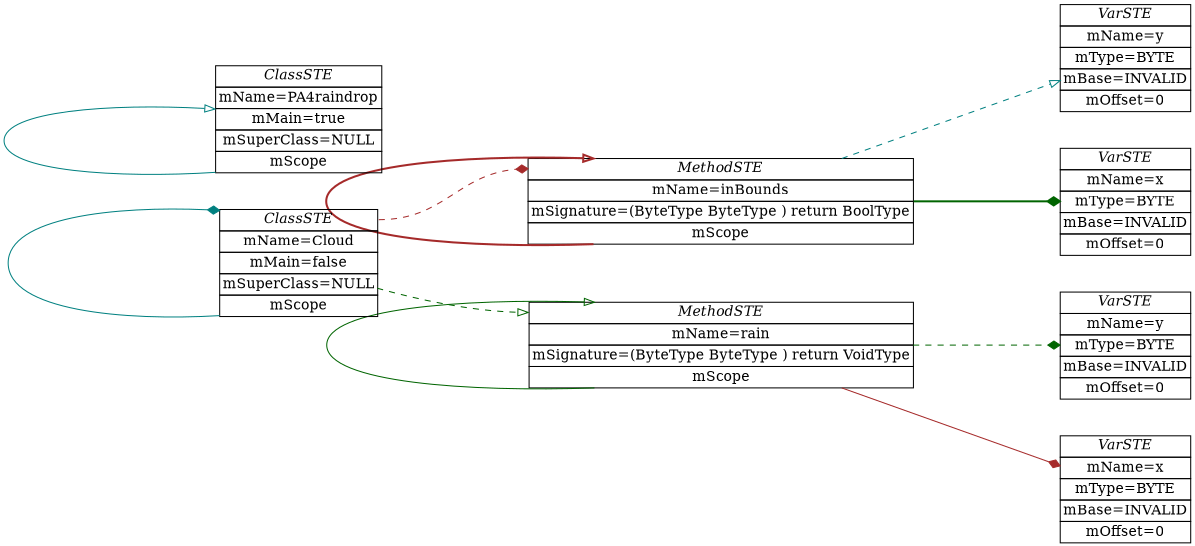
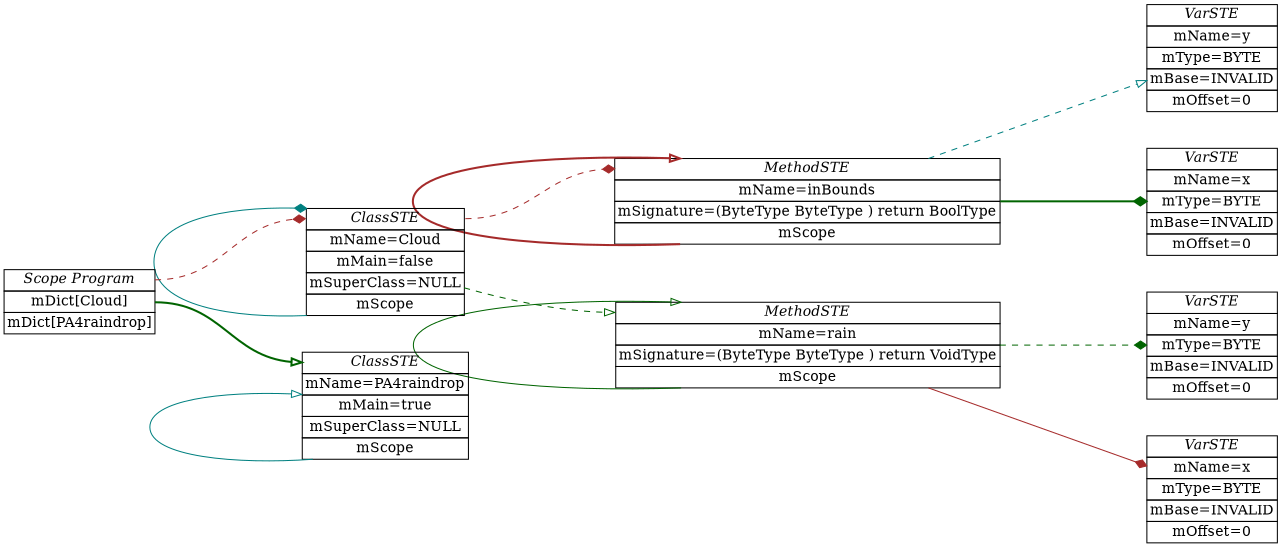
node "Scope Program": added
